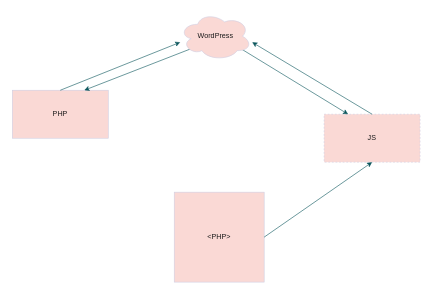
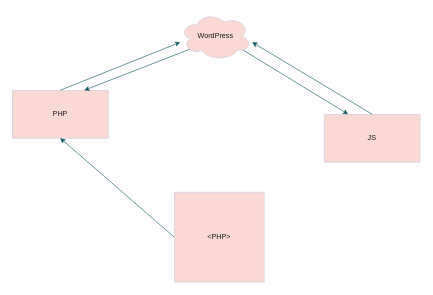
node "JS": style dashed -> solid
edge "<PHP>" -> "PHP": added
edge "<PHP>" -> "JS": removed
